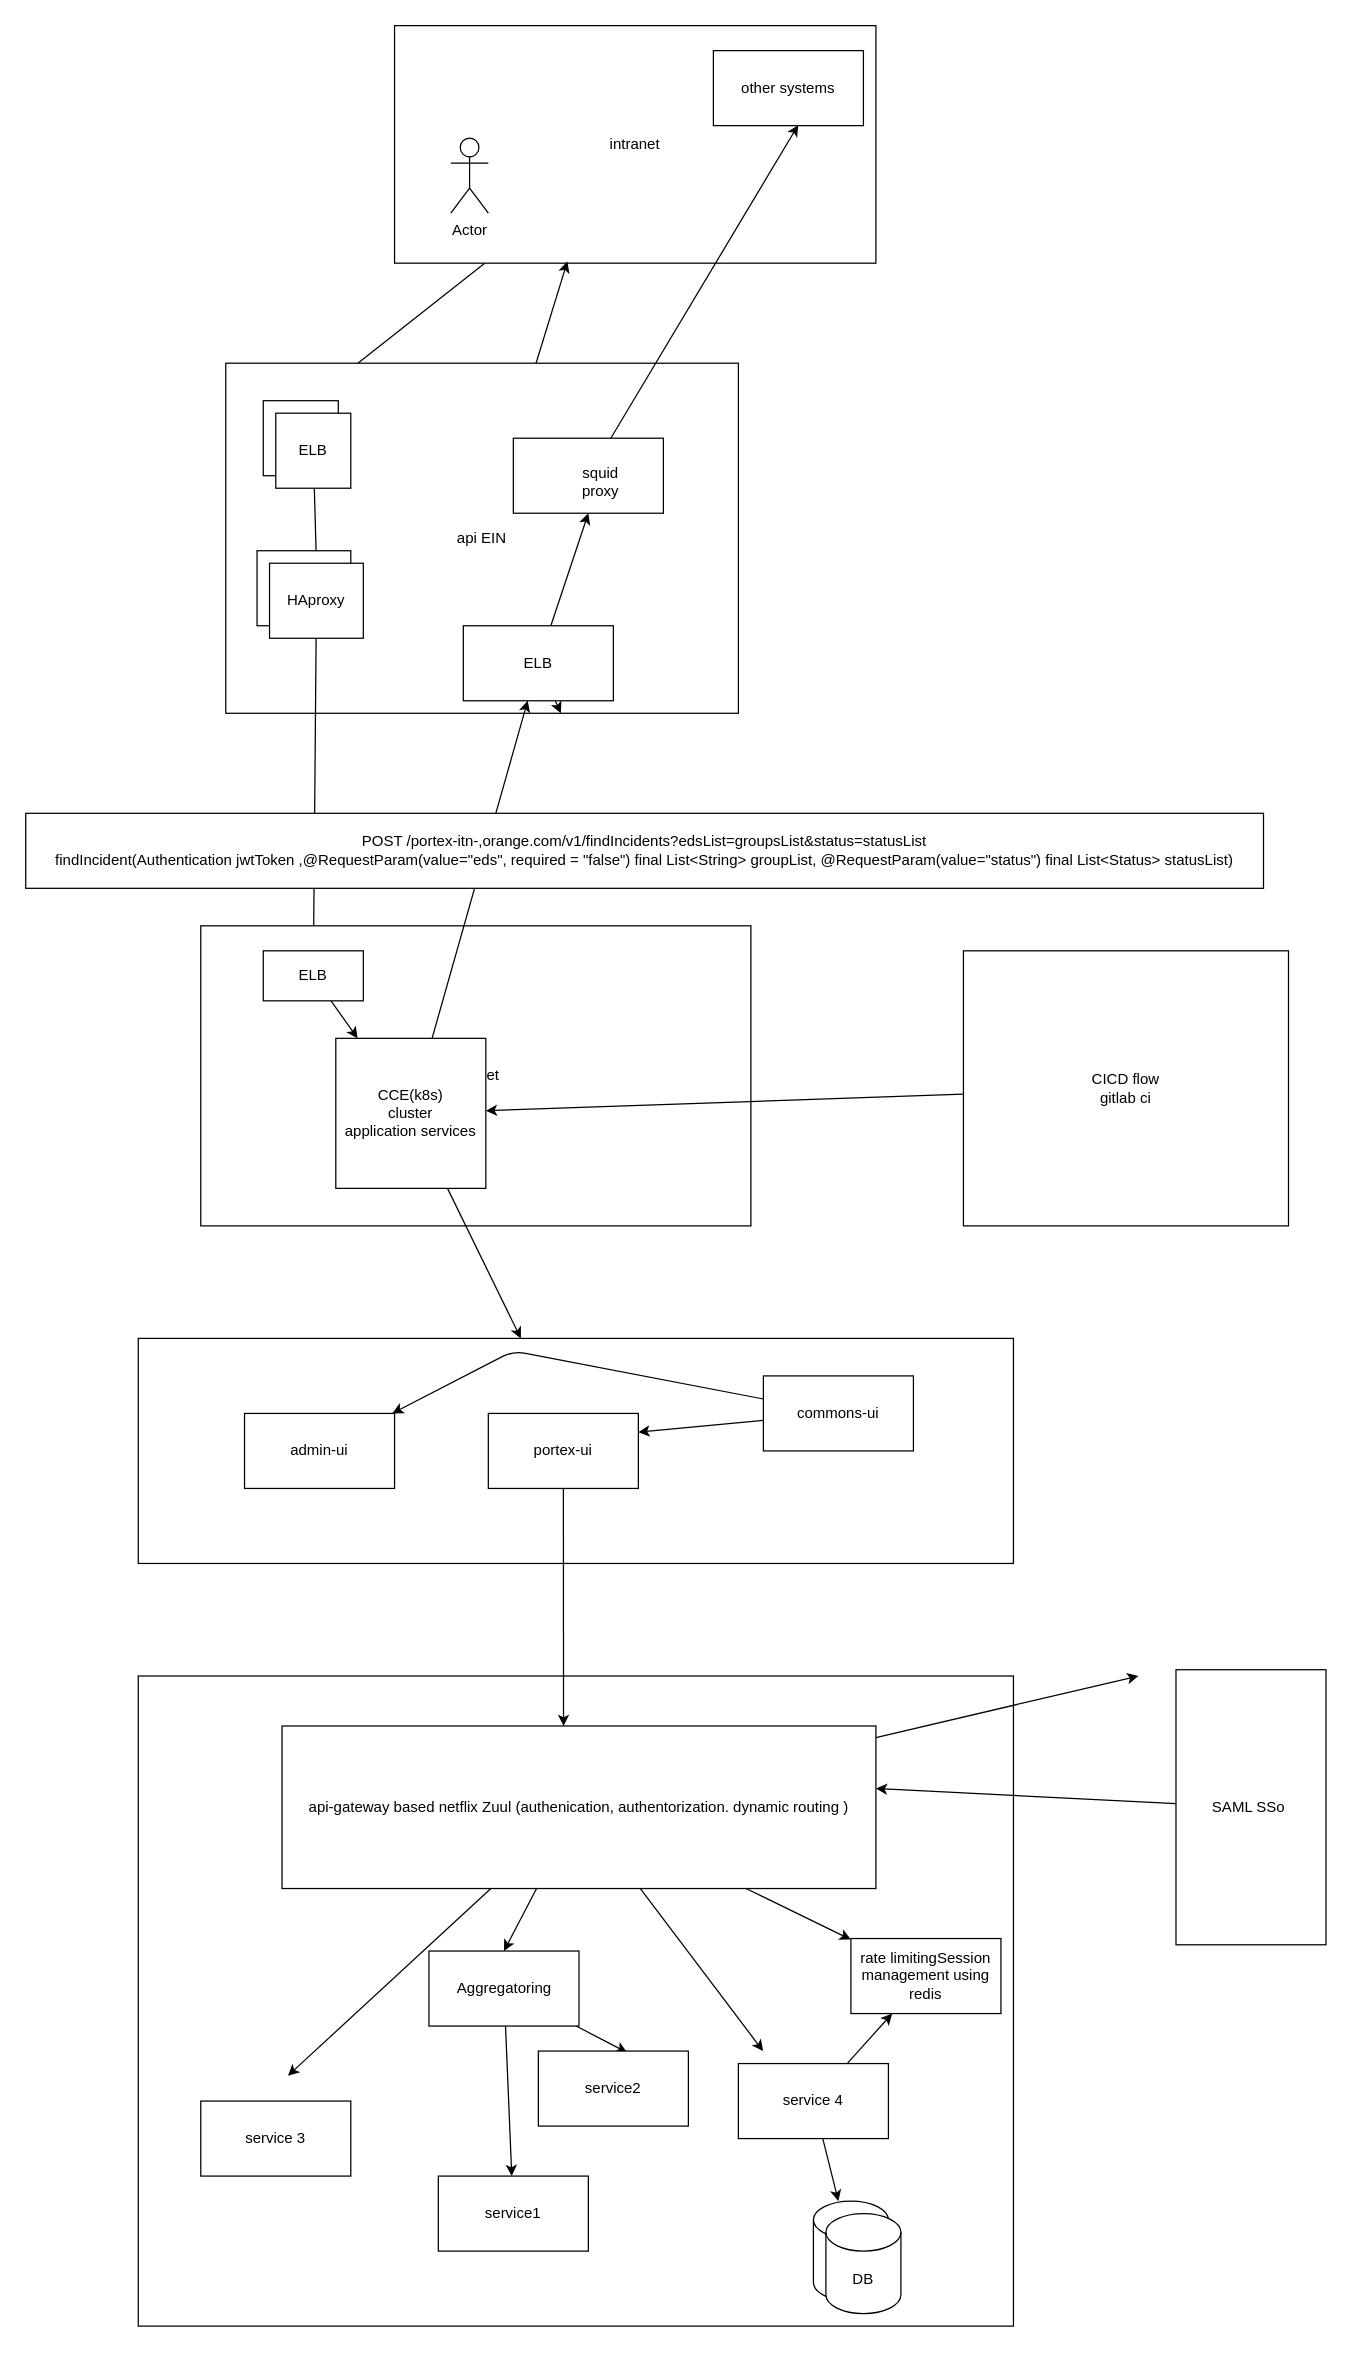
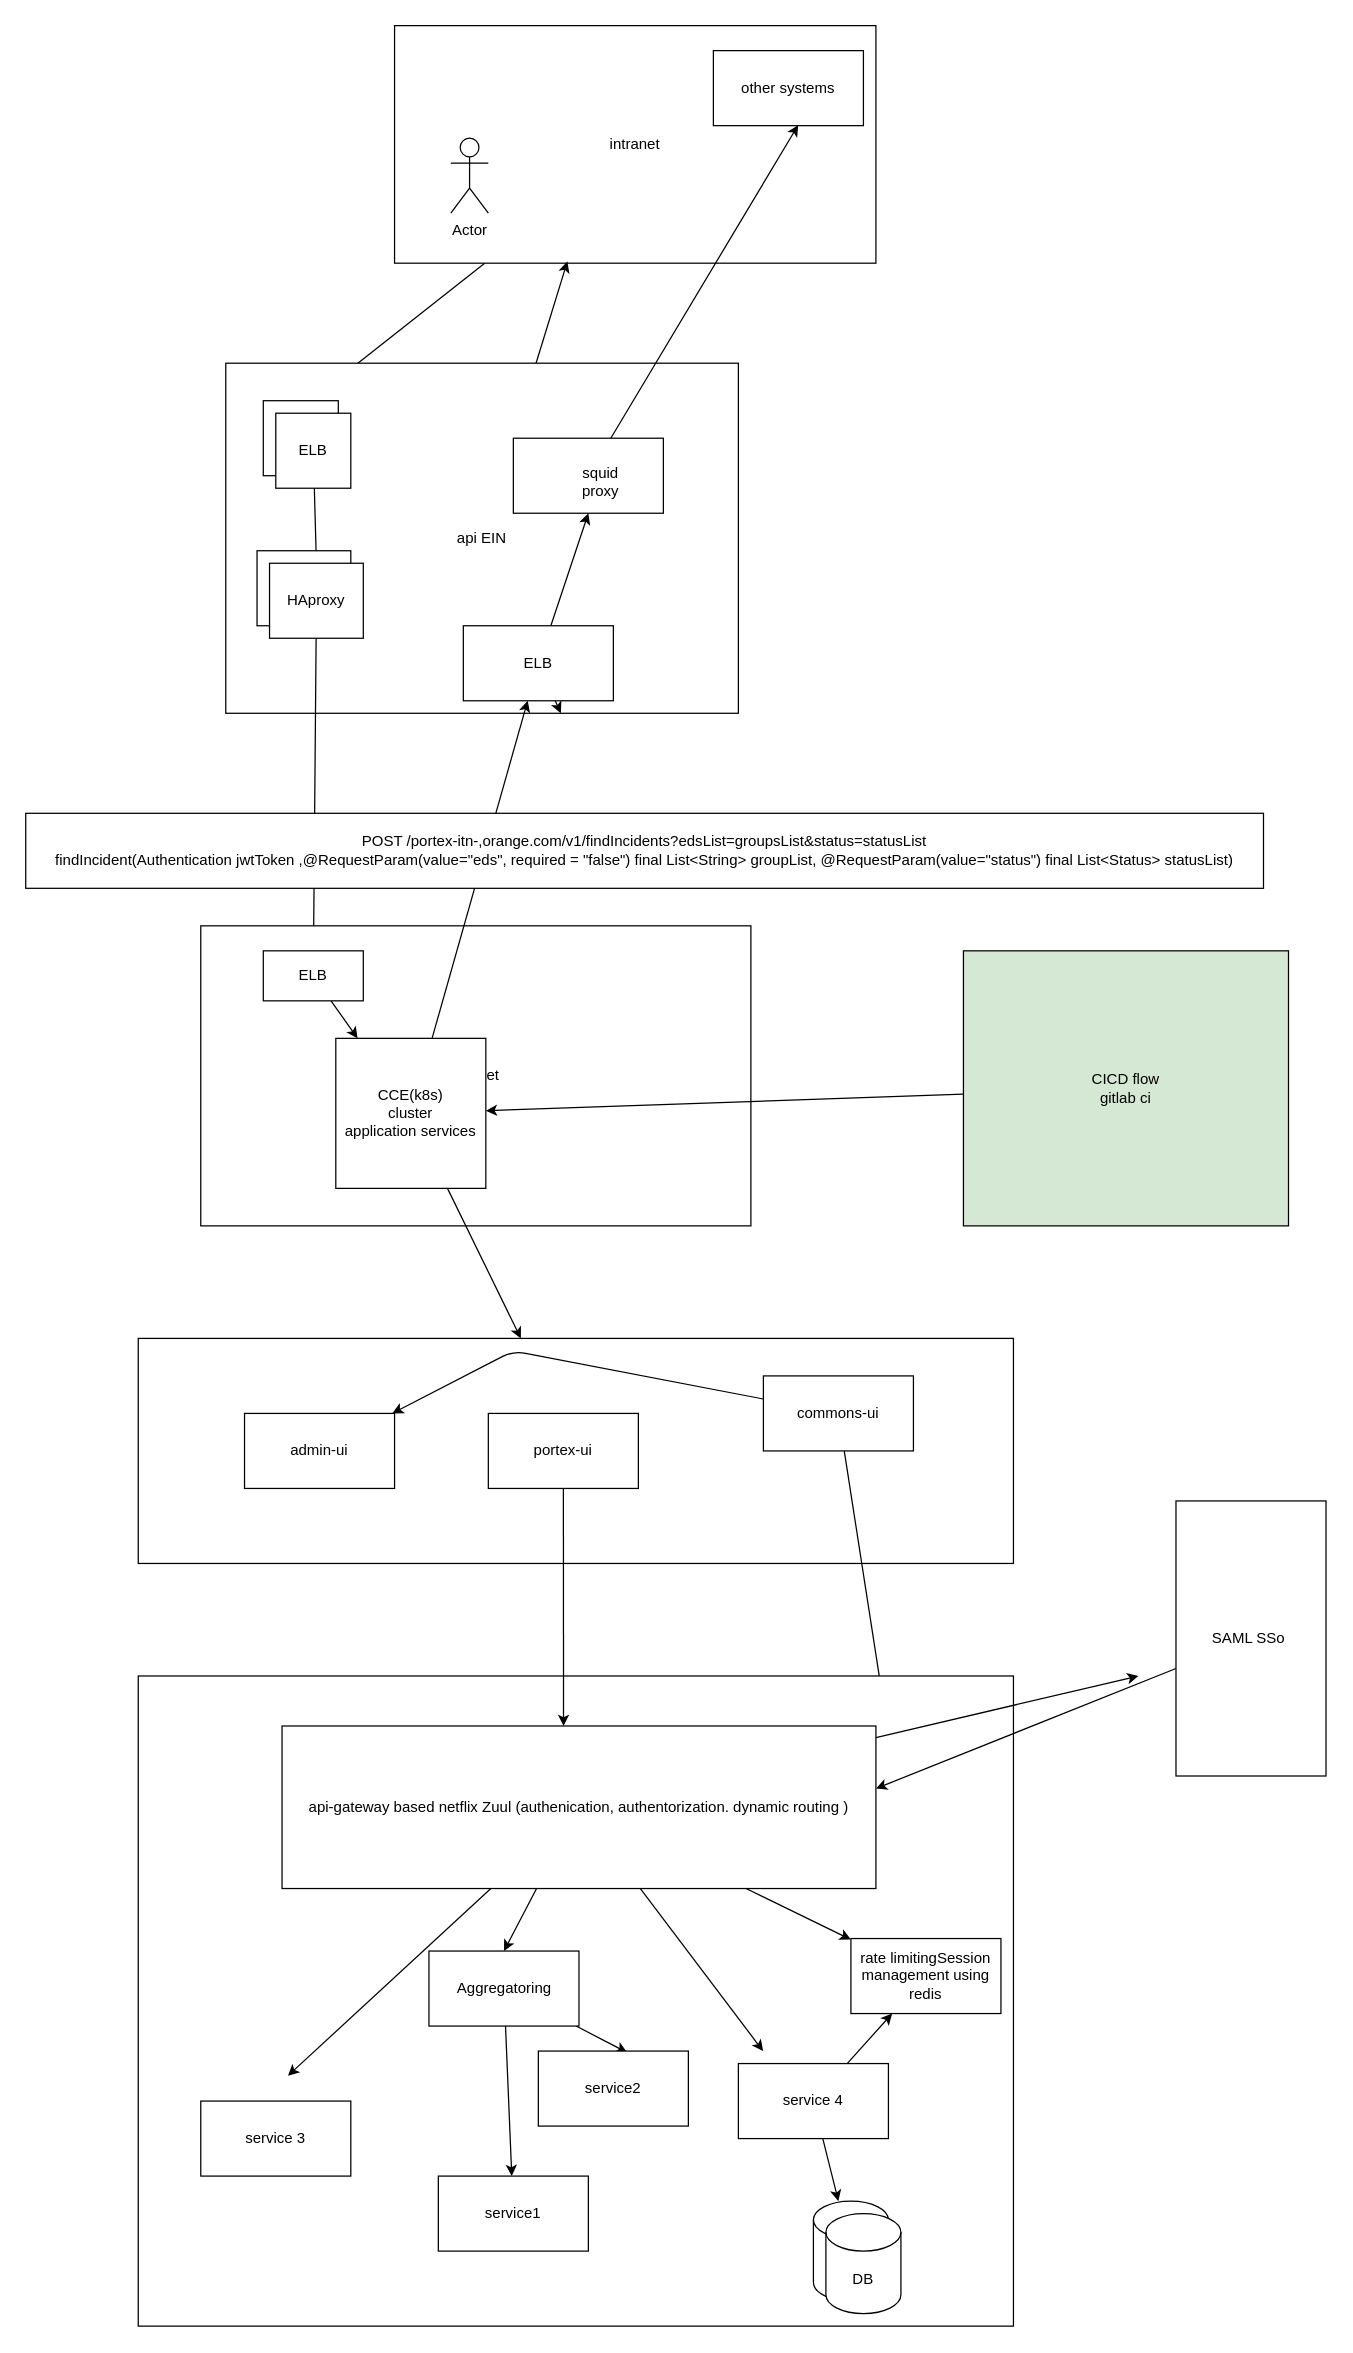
node "CICD flow gitlab ci": fillcolor #ffffff -> #d5e8d4
edge "commons-ui" -> "portex-ui": now "commons-ui" -> "rate limitingSession management using redis"
node "SAML SSo": moved (1251, 1807) -> (1251, 1638)
